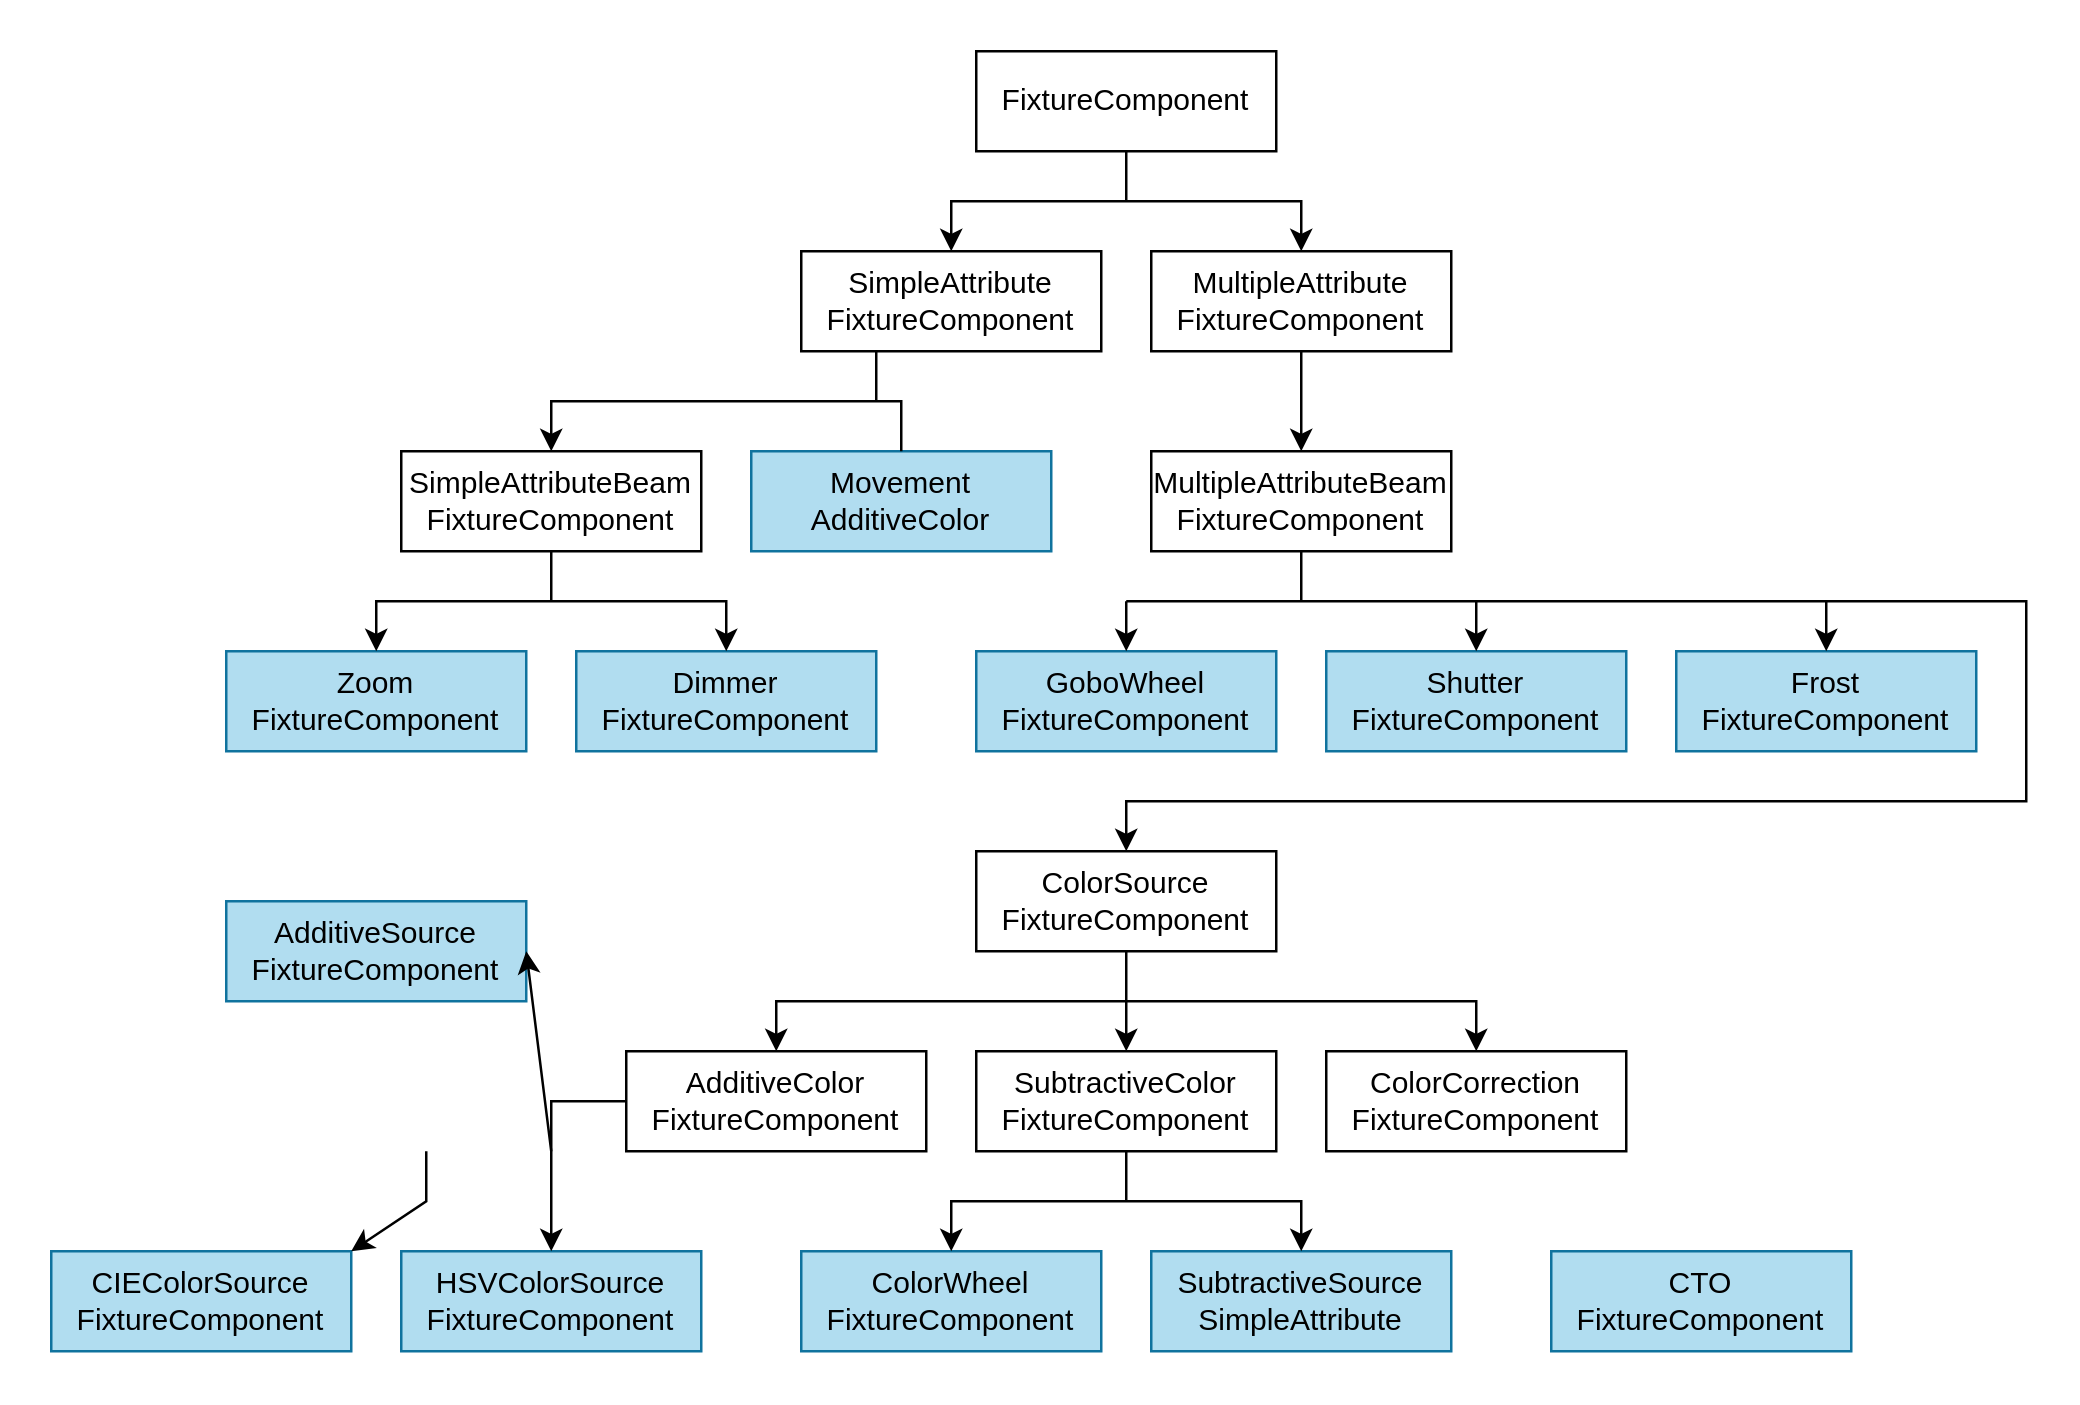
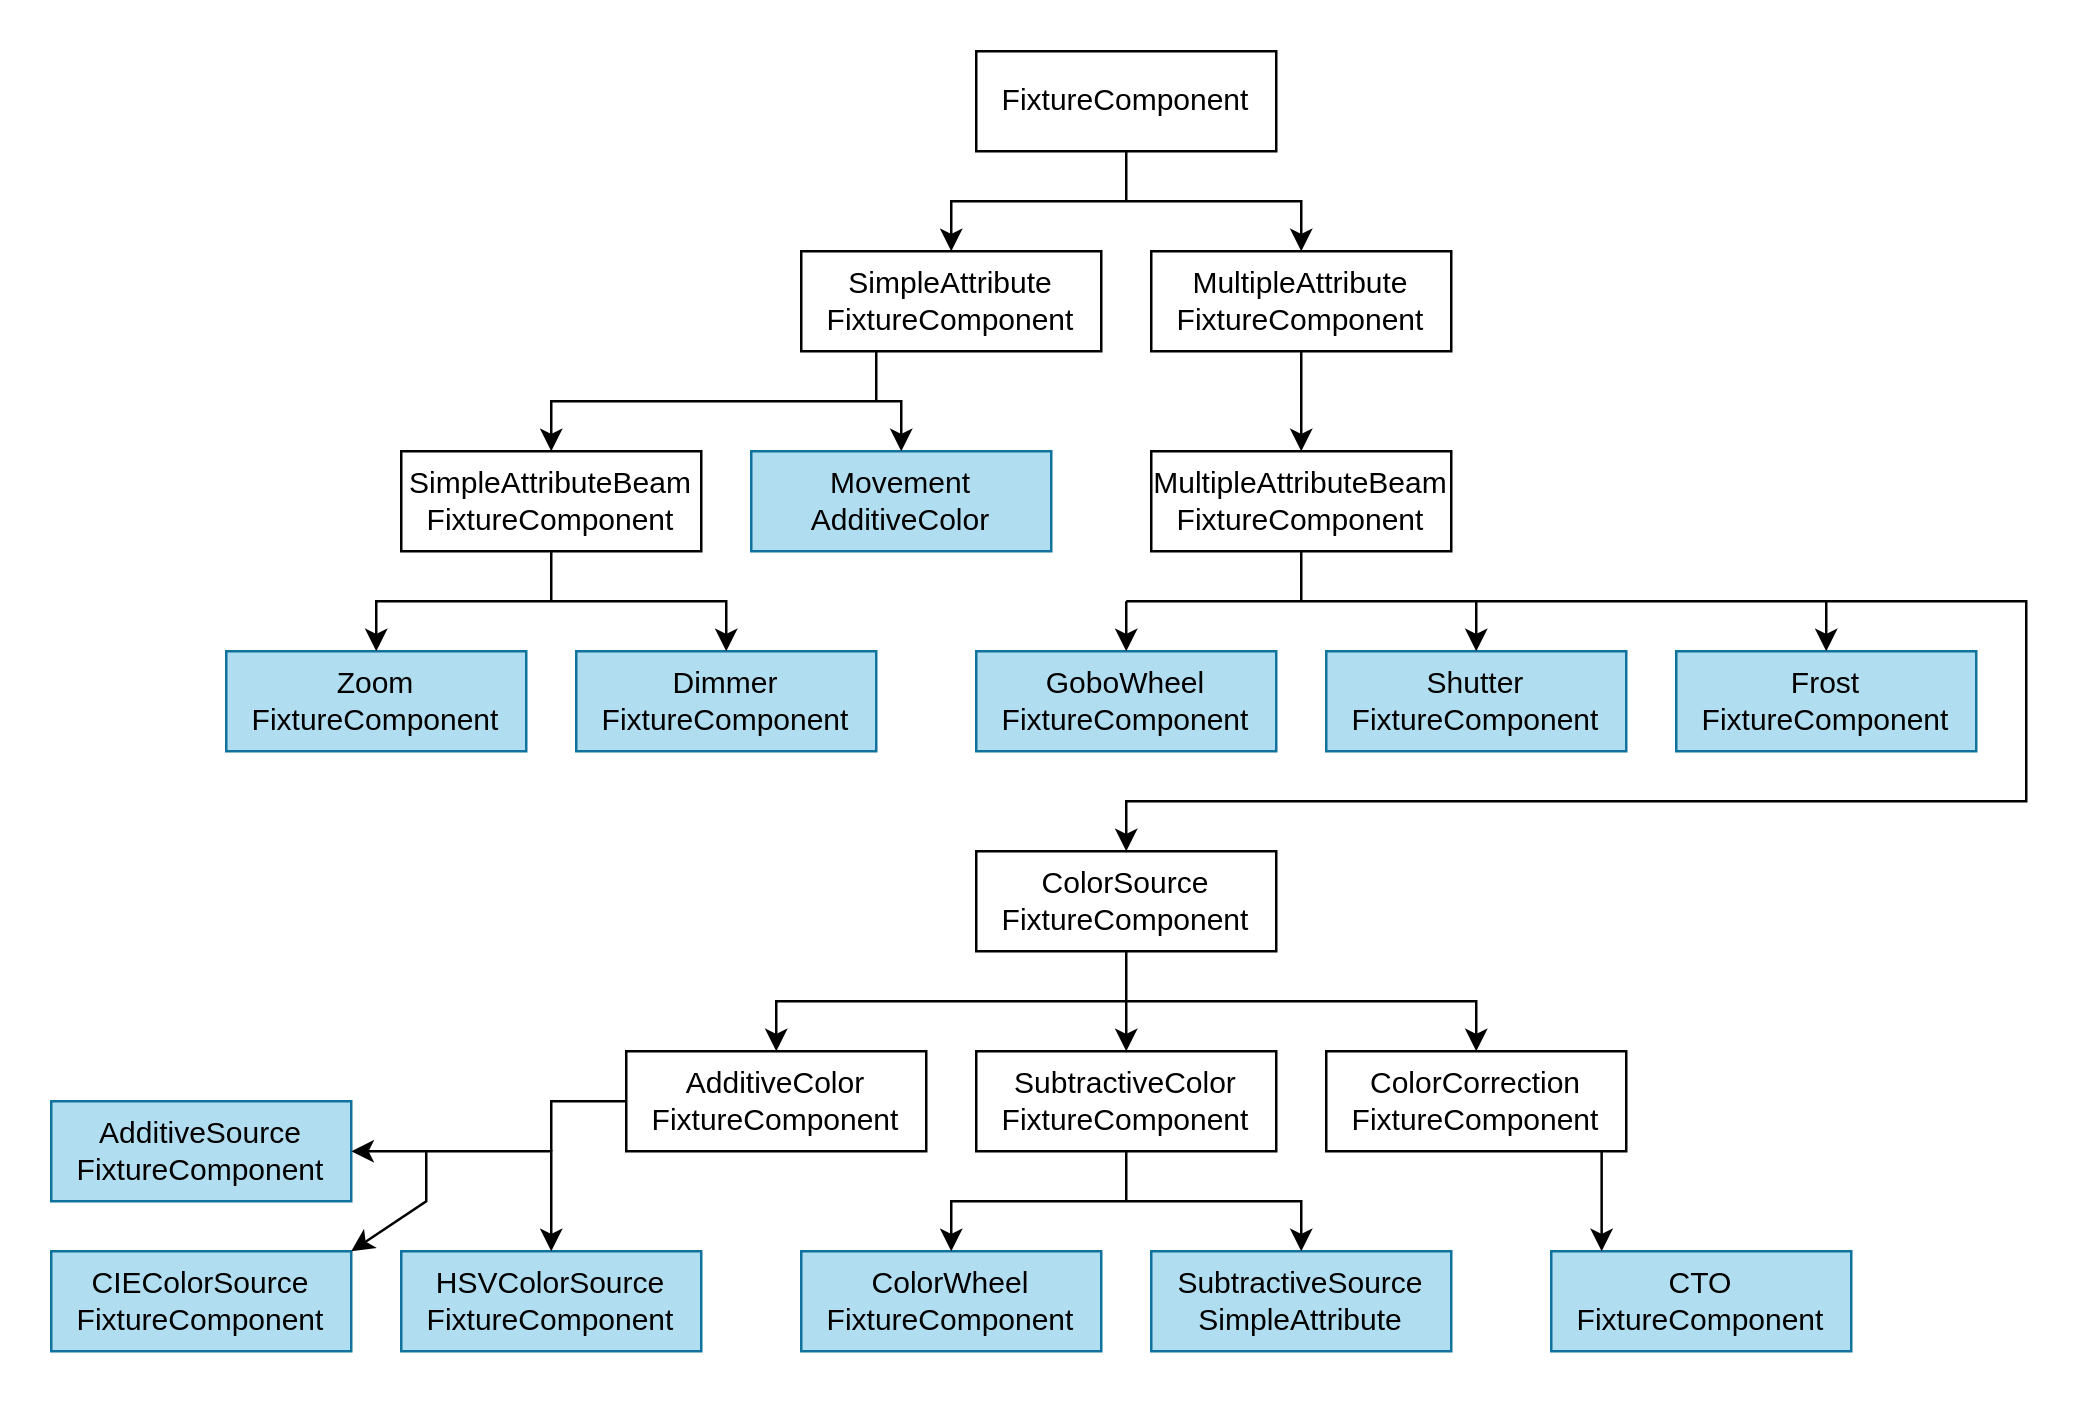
edge "Movement AdditiveColor" -> "SimpleAttributeBeam FixtureComponent": arrowhead none -> classic
node "AdditiveSource FixtureComponent": moved (376, 951) -> (201, 1151)
edge "ColorCorrection FixtureComponent" -> "CTO FixtureComponent": added
